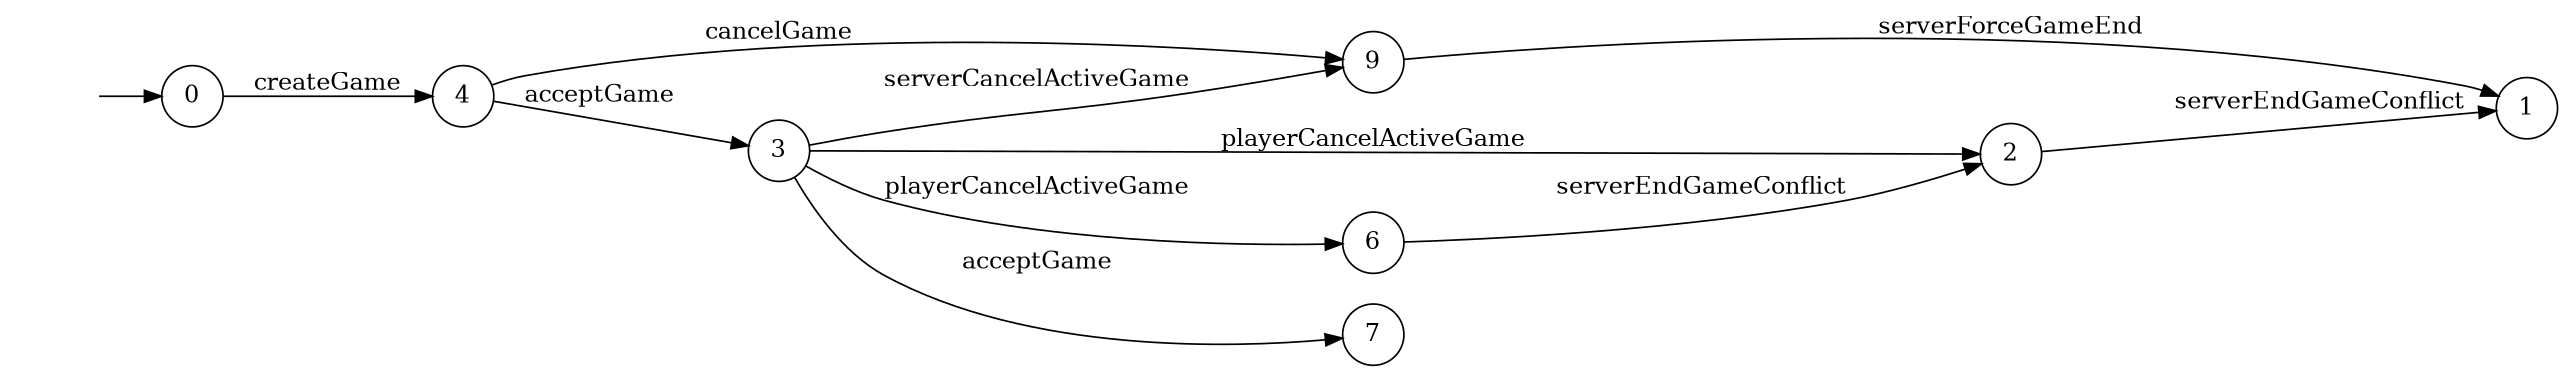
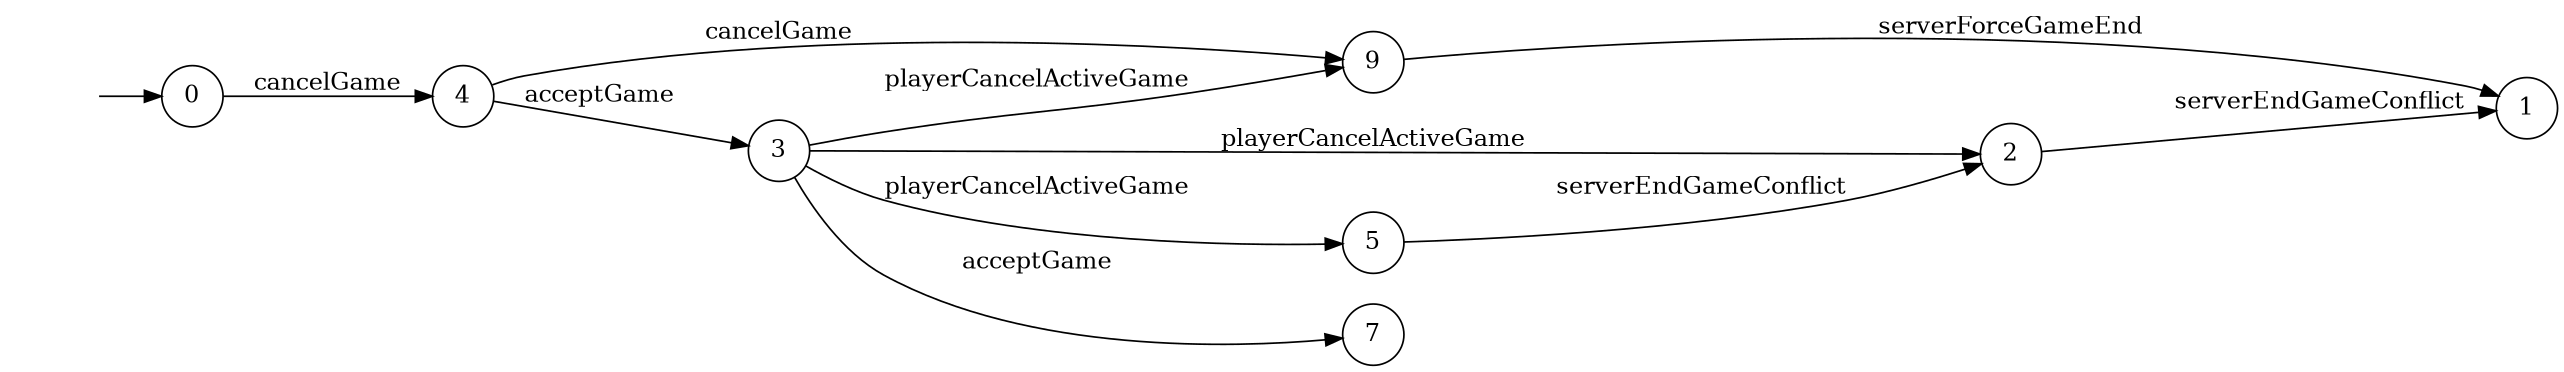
edge "3" -> "9": label "serverCancelActiveGame" -> "playerCancelActiveGame"
edge "0" -> "4": label "createGame" -> "cancelGame"
node "6": label "6" -> "5"
